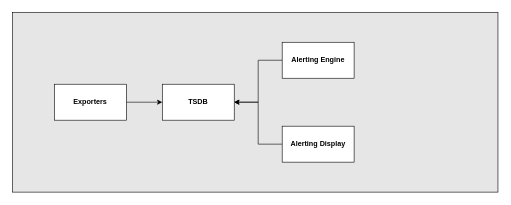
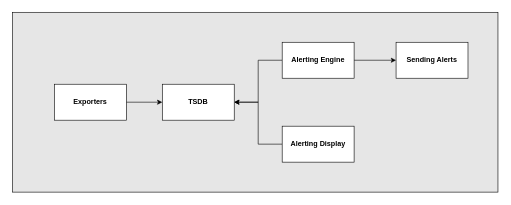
edge "Alerting Engine" -> "Sending Alerts": added
node "Sending Alerts": added
